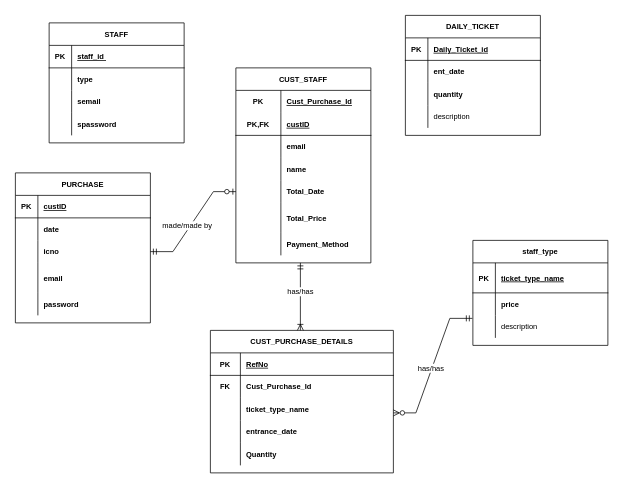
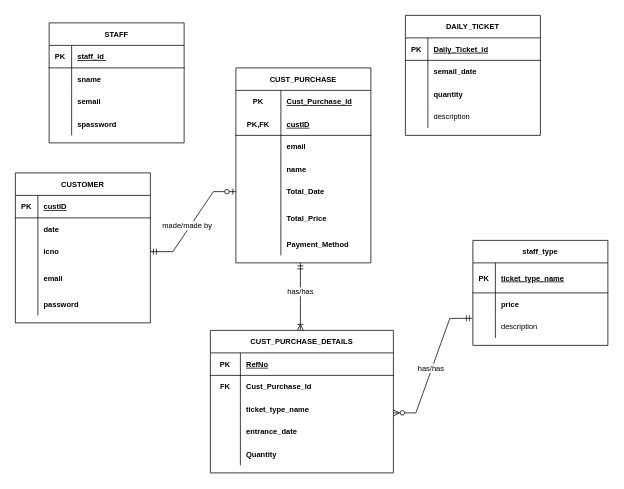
node "ent_date": label "ent_date" -> "semail_date"
node "type": label "type" -> "sname"
node "CUST_STAFF": label "CUST_STAFF" -> "CUST_PURCHASE"
node "PURCHASE": label "PURCHASE" -> "CUSTOMER"
